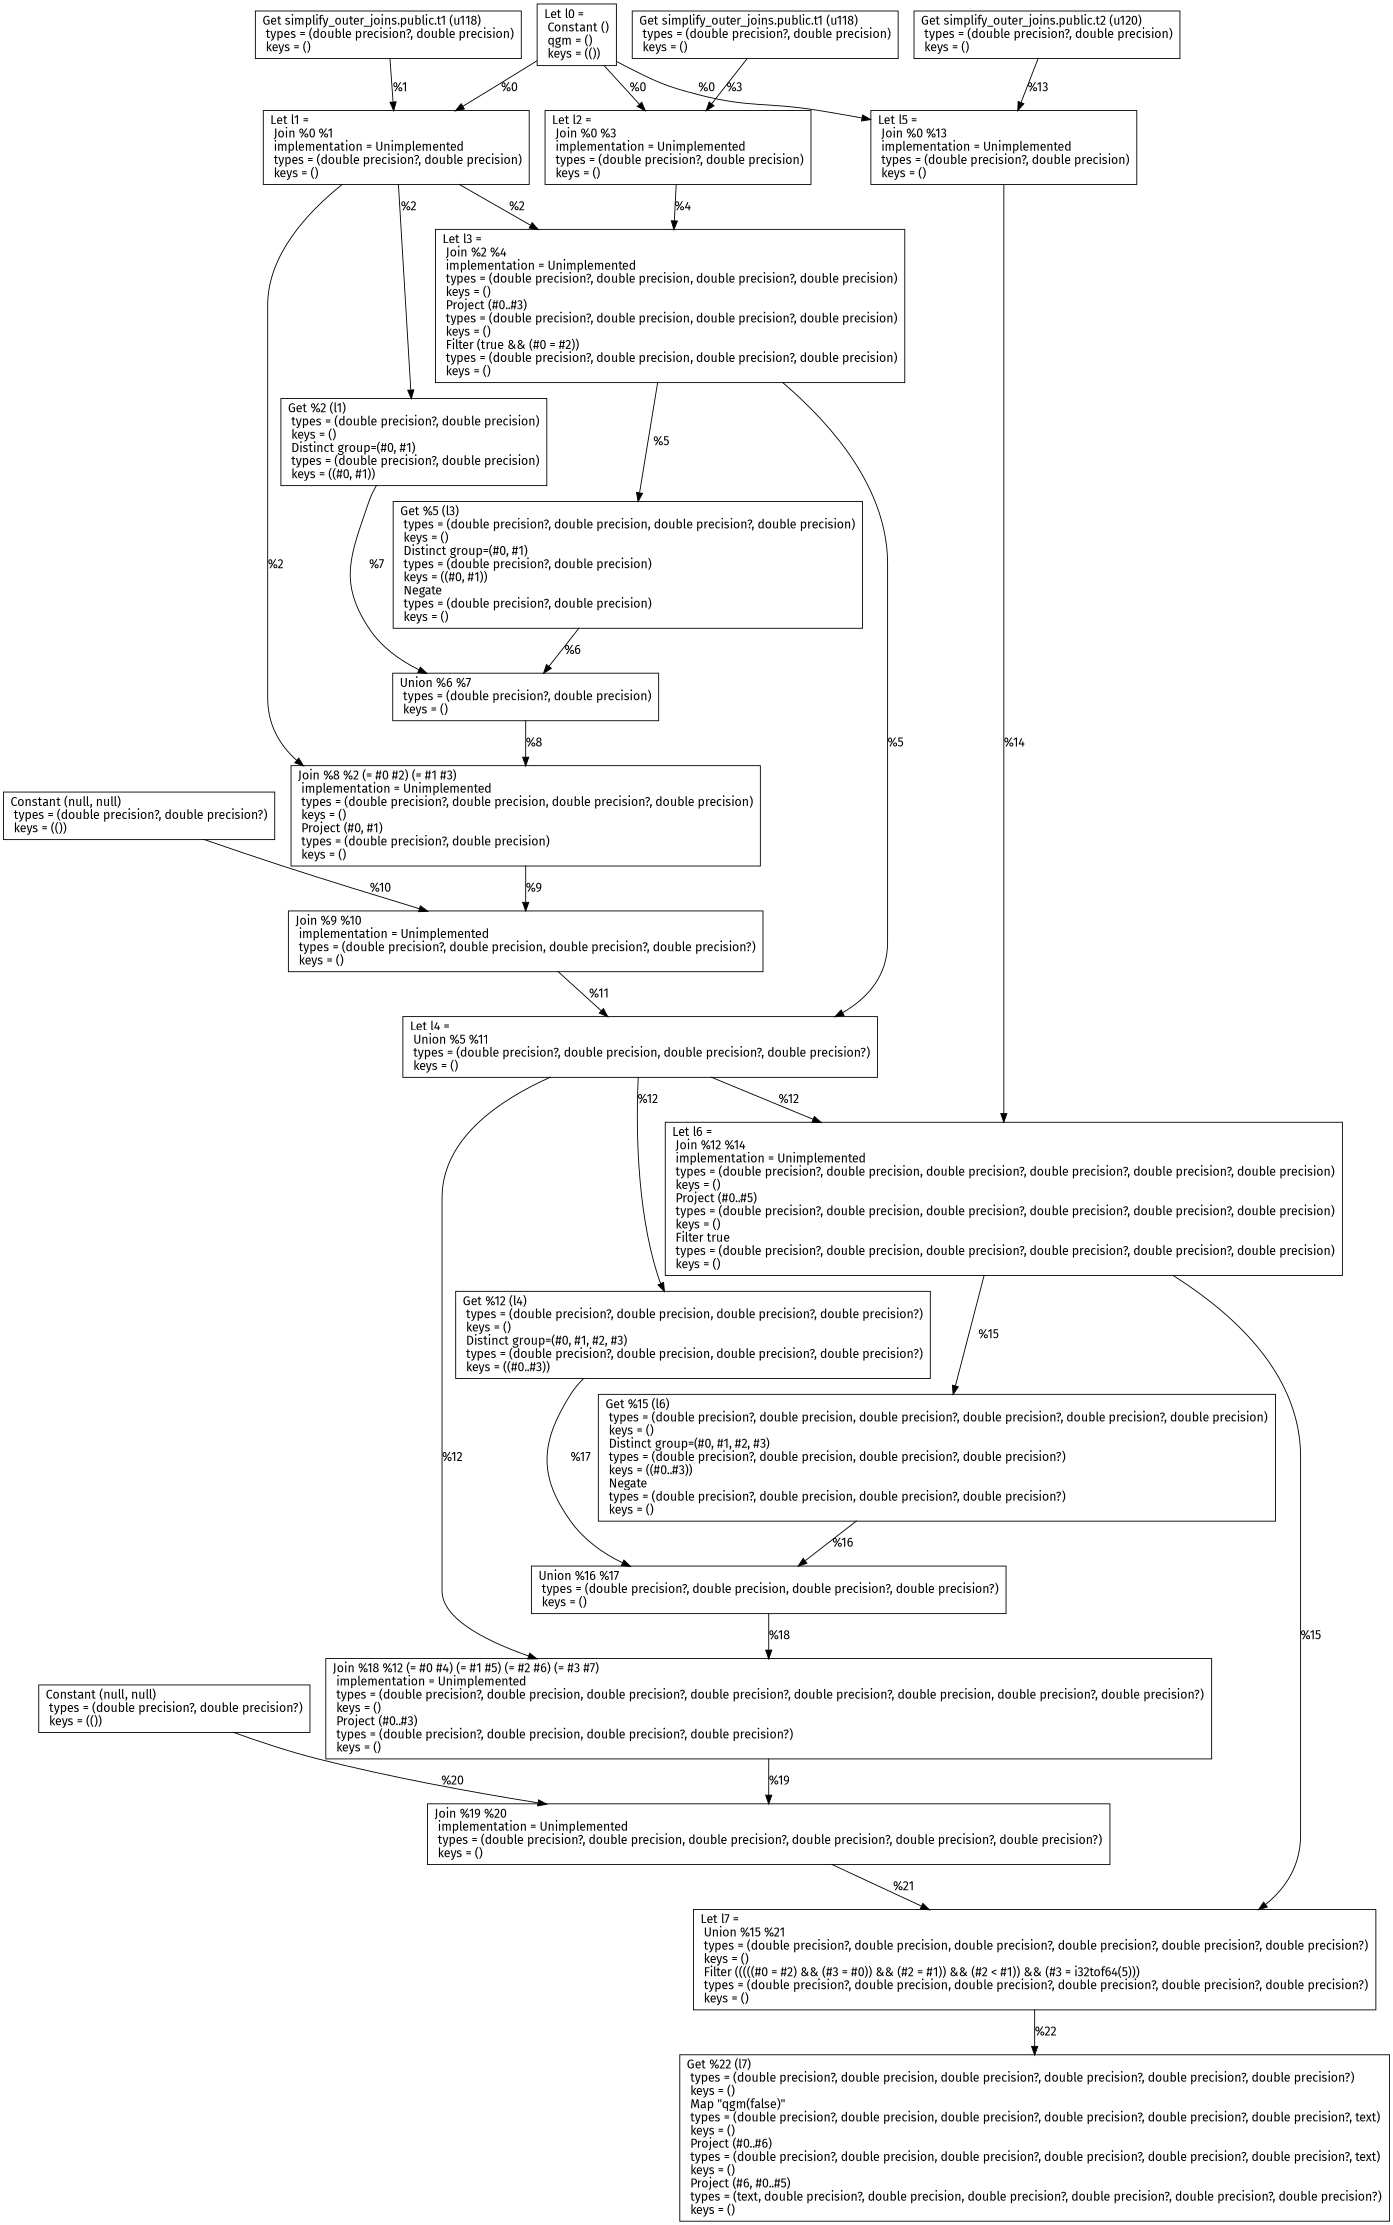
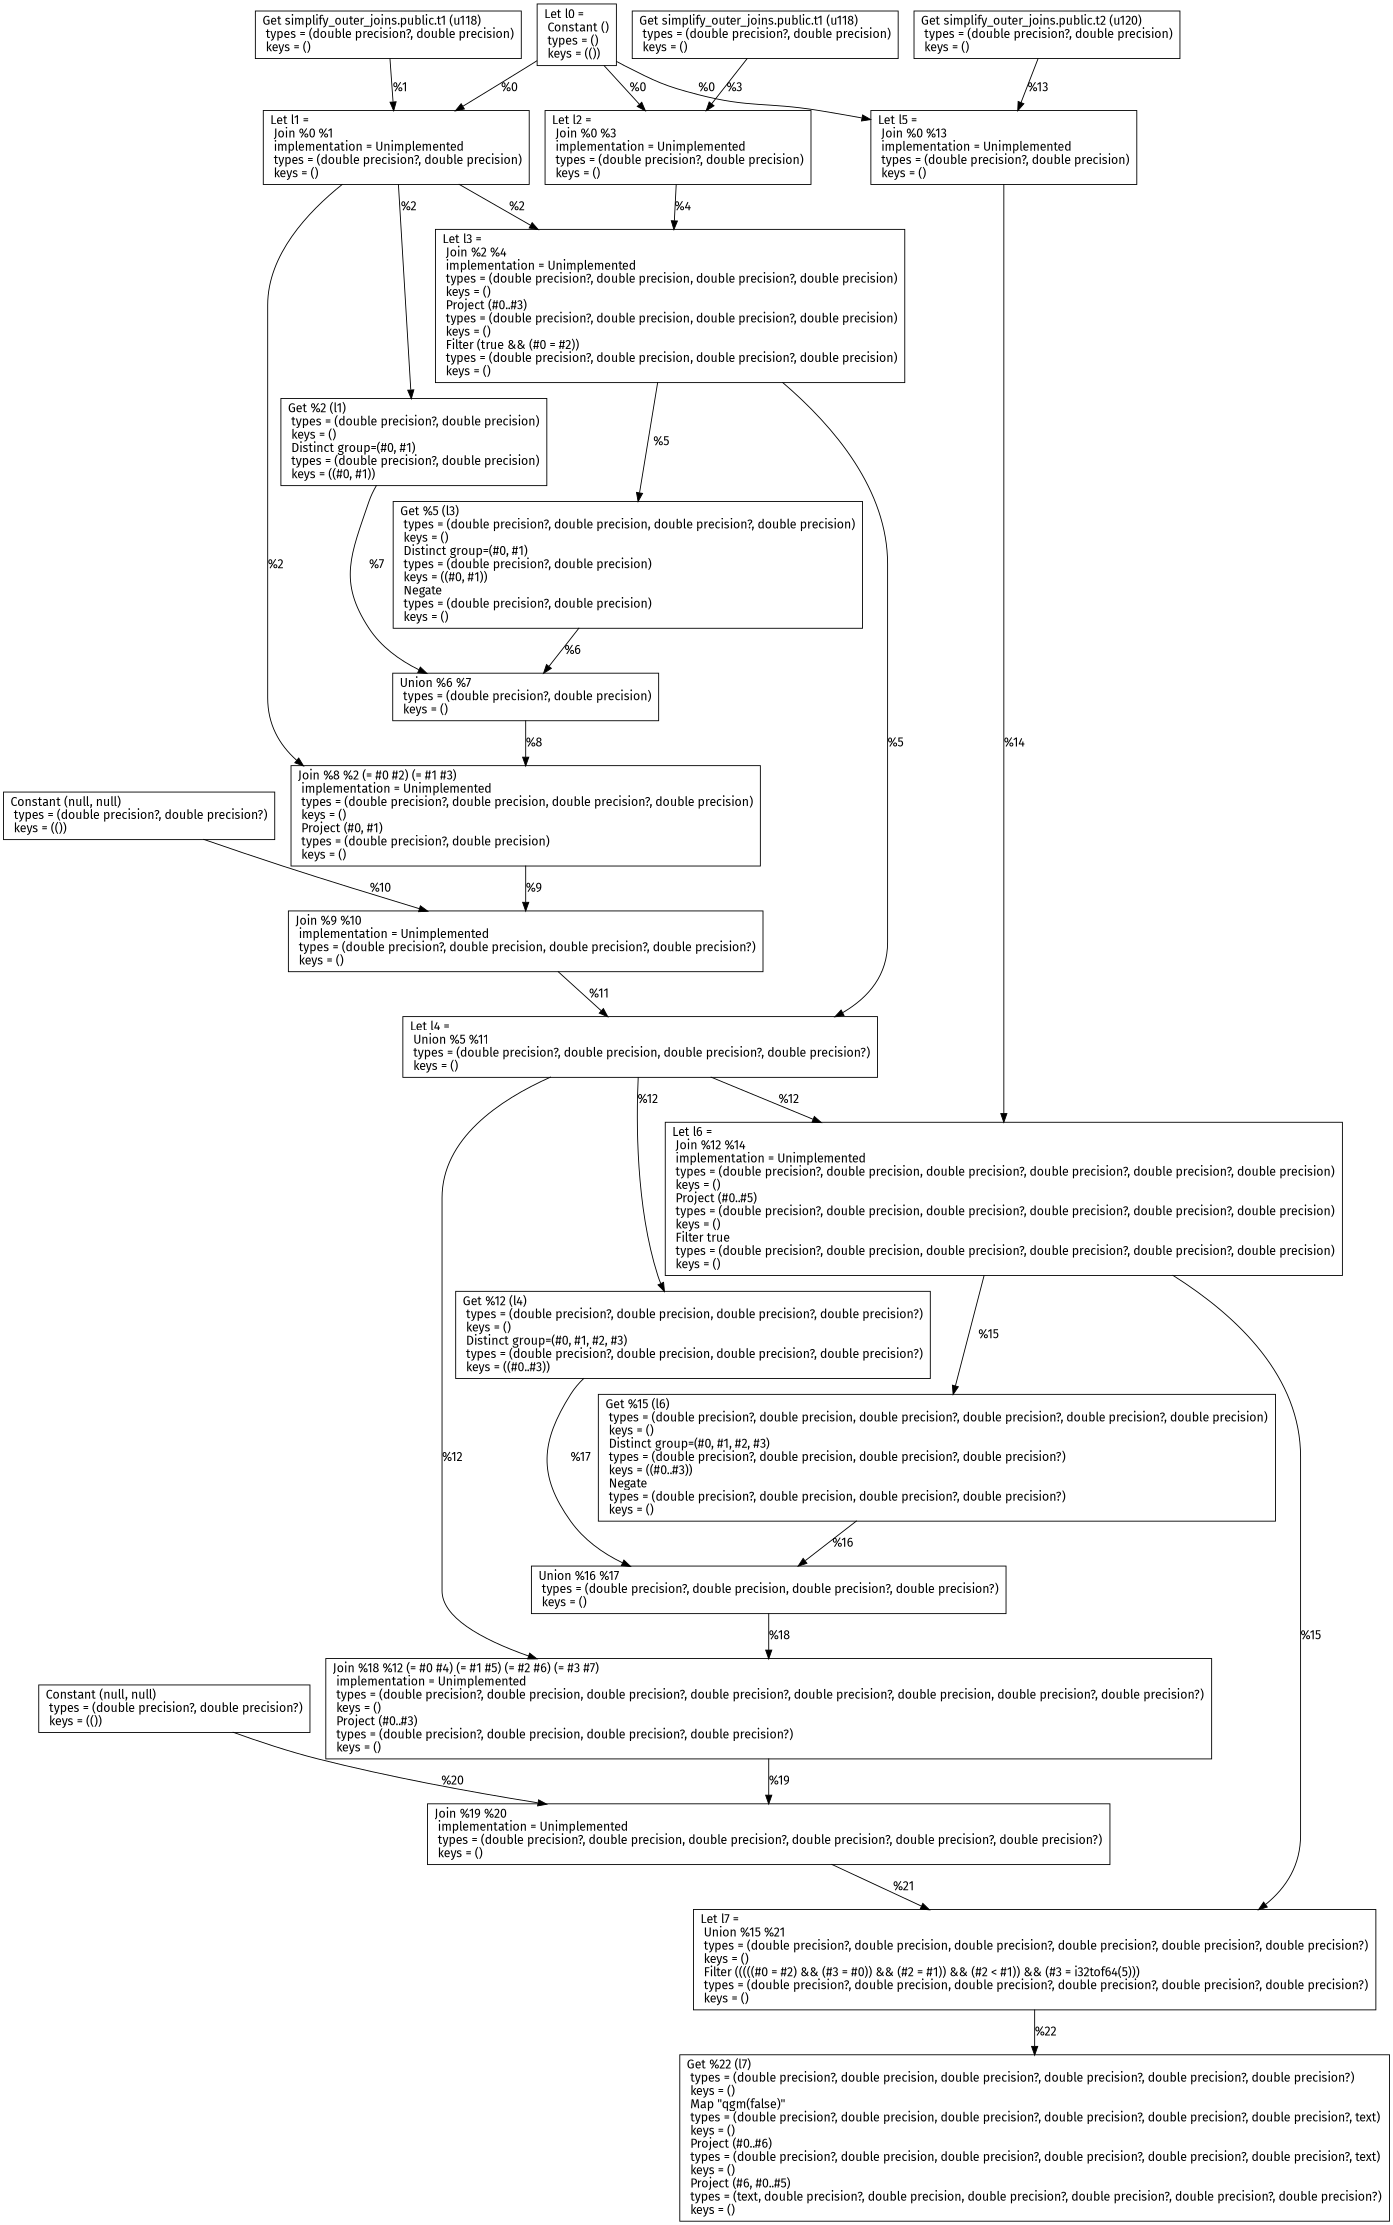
node "Let l0 = Constant () qgm = () keys = (())": label "Let l0 = Constant () qgm = () keys = (())" -> "Let l0 = Constant () types = () keys = (())"
